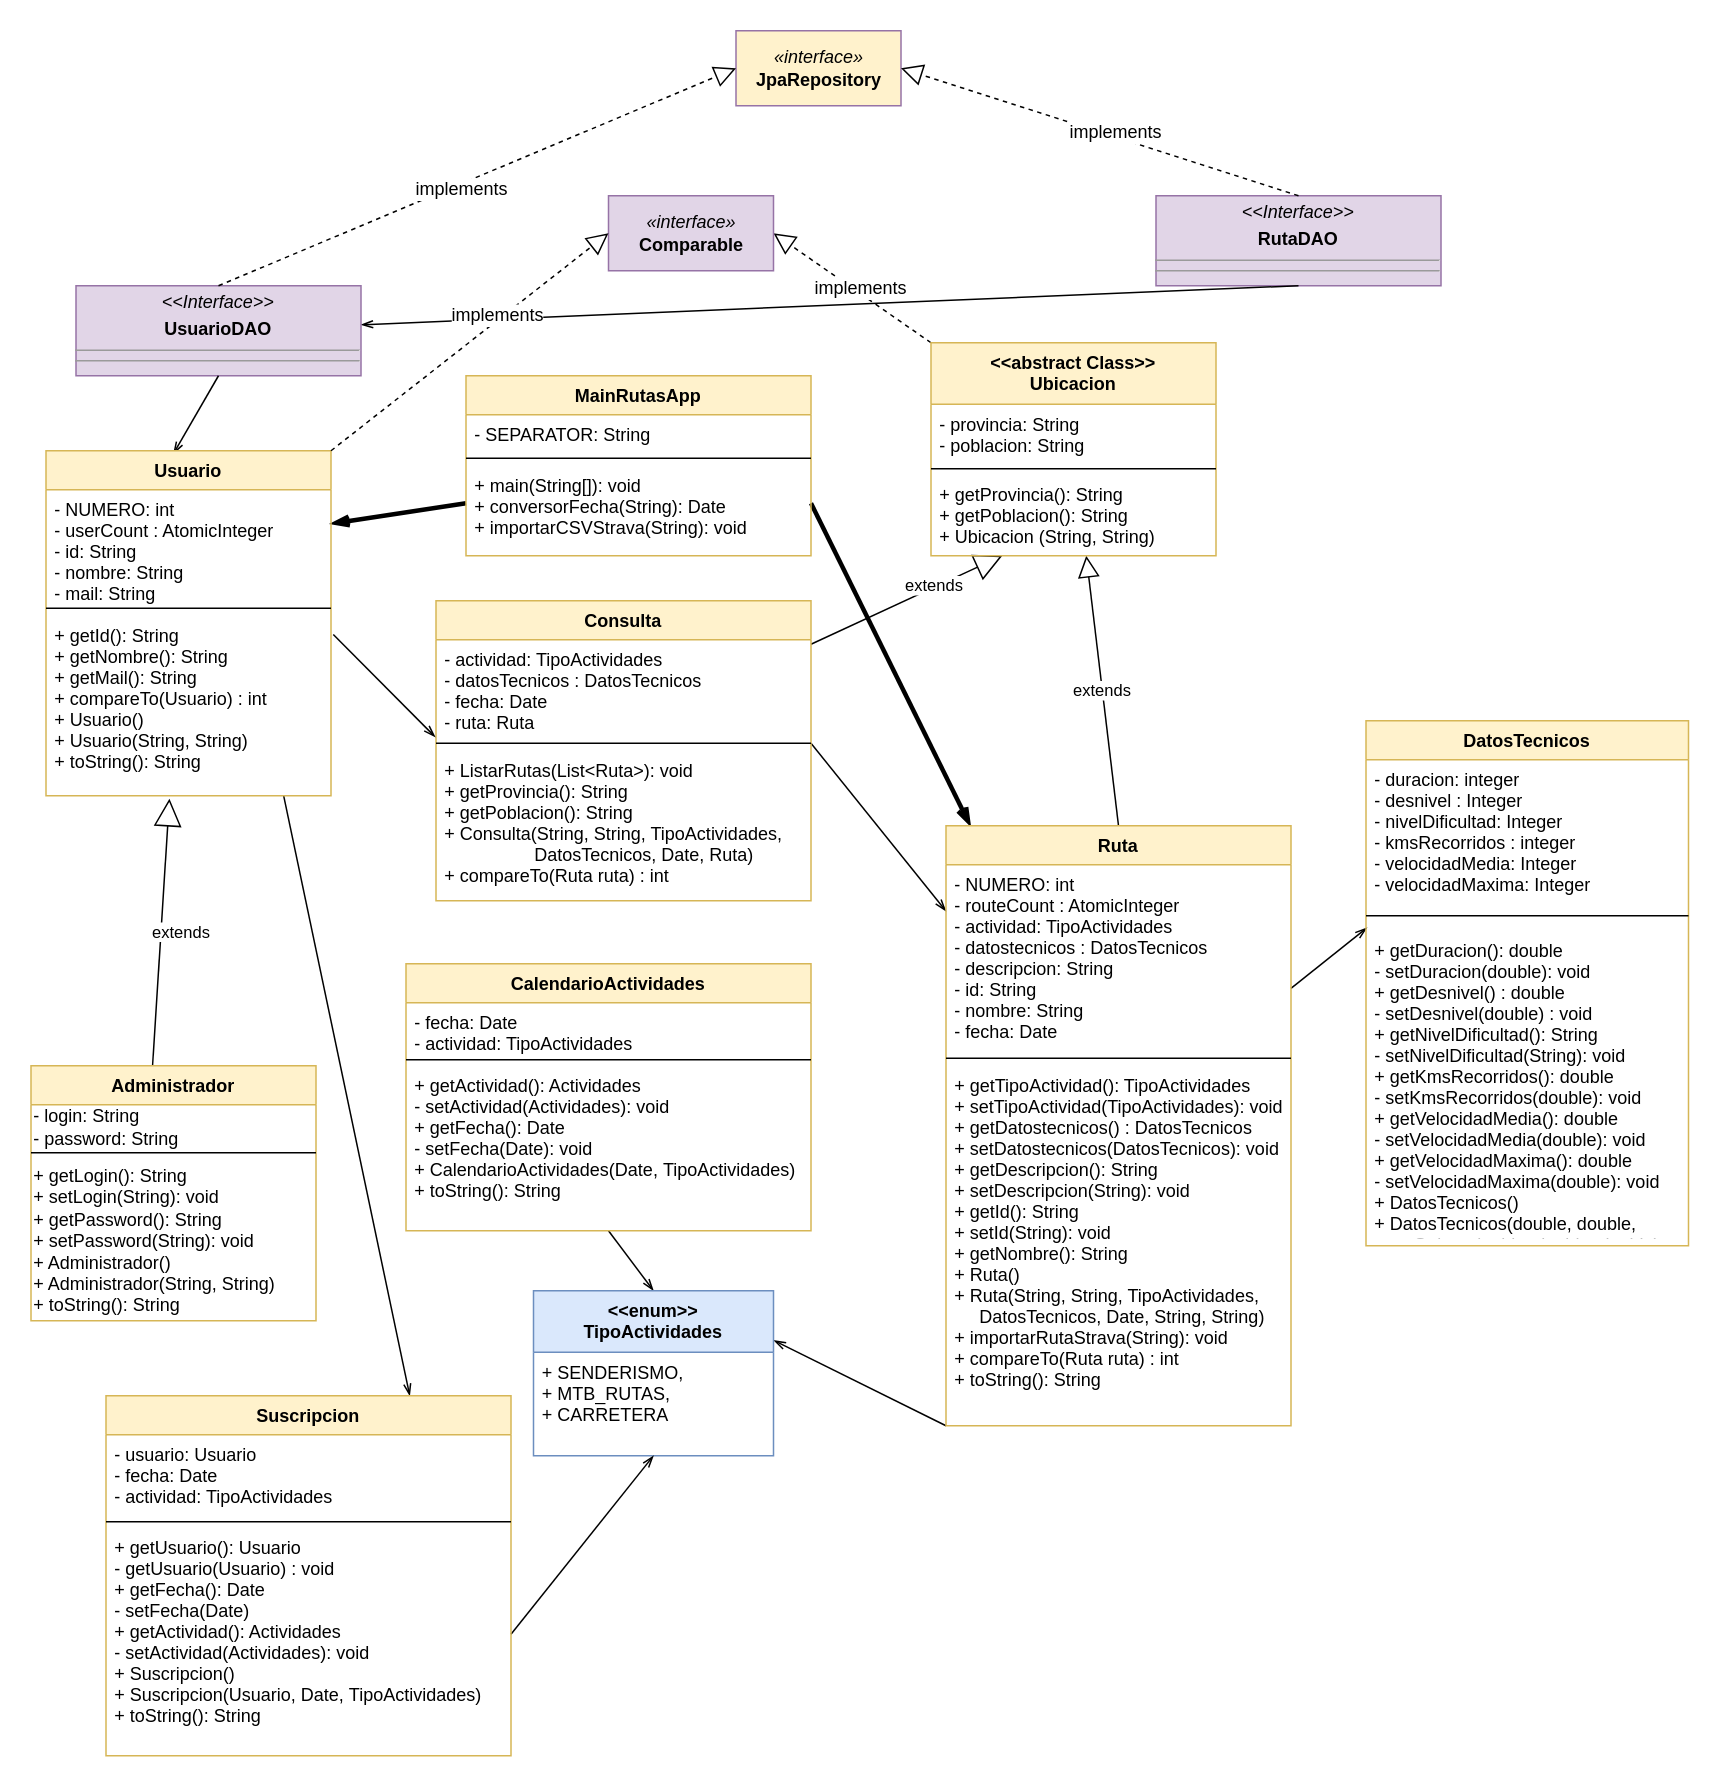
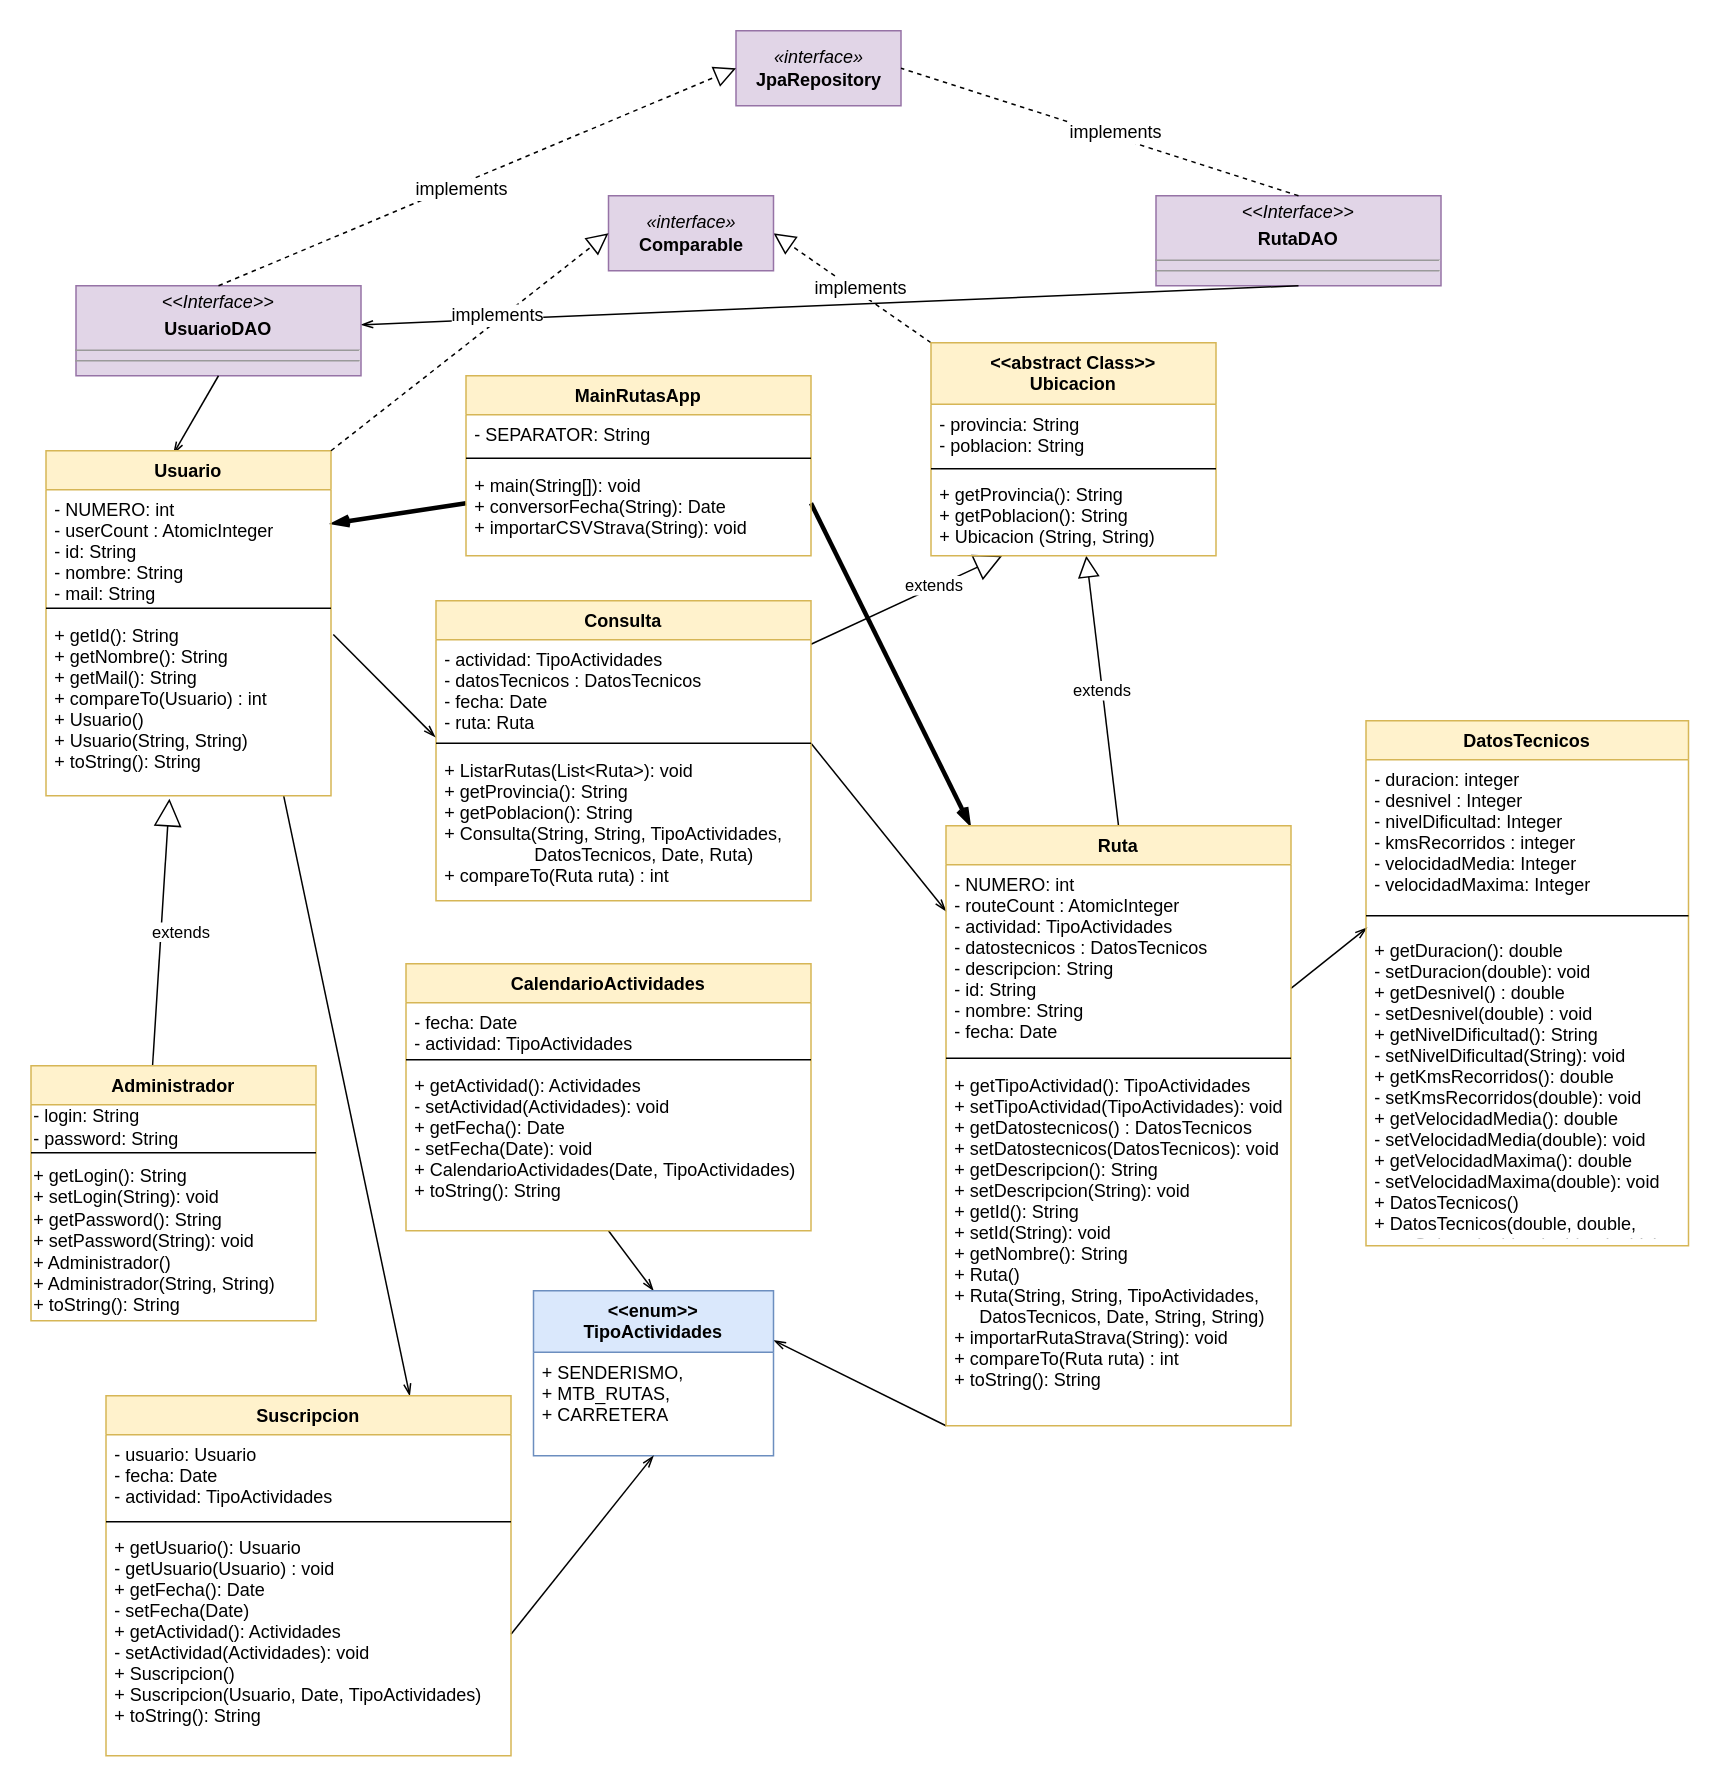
node "«interface» JpaRepository": fillcolor #fff2cc -> #e1d5e7
edge "<<Interface>> RutaDAO" -> "«interface» JpaRepository": arrowhead block -> none
